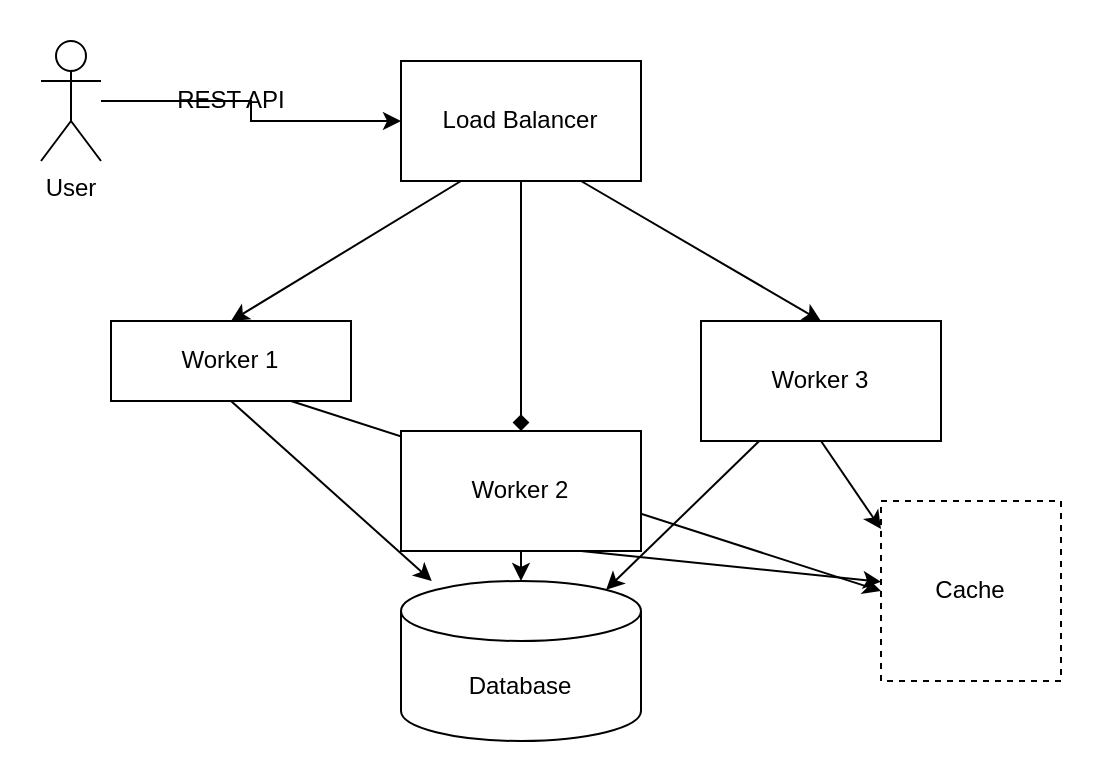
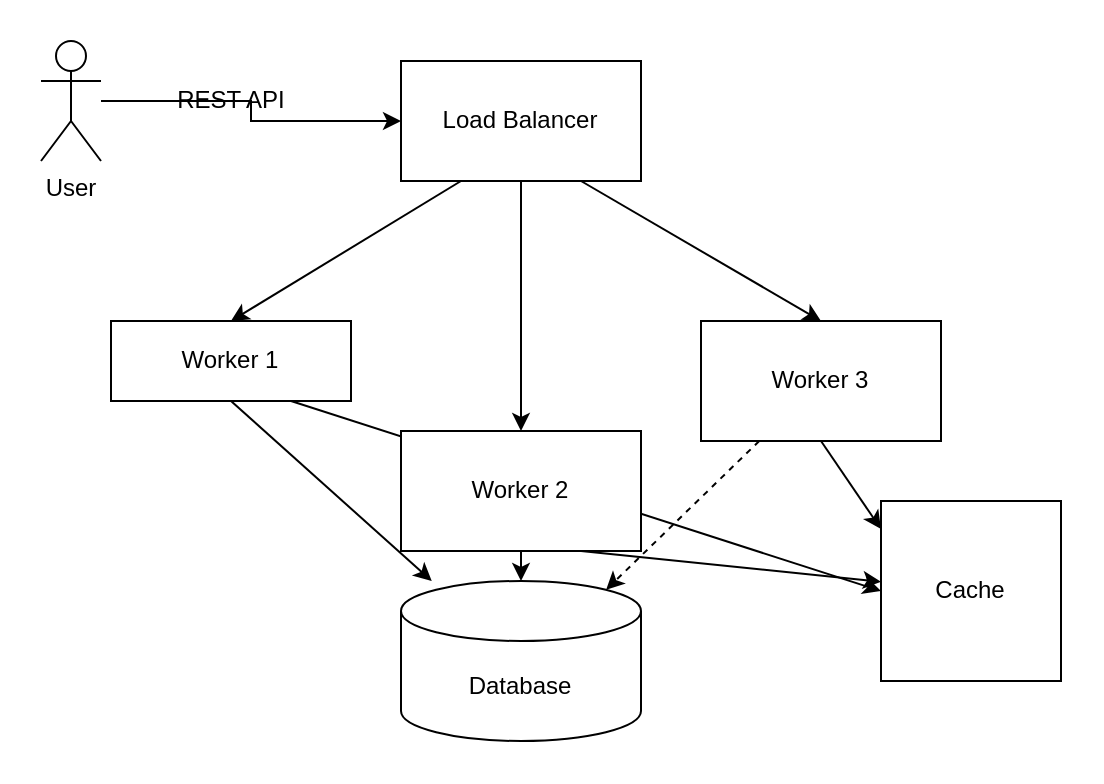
edge "Load Balancer" -> "Worker 2": arrowhead diamond -> classic
edge "Worker 3" -> "Database": style solid -> dashed
node "Cache": style dashed -> solid
